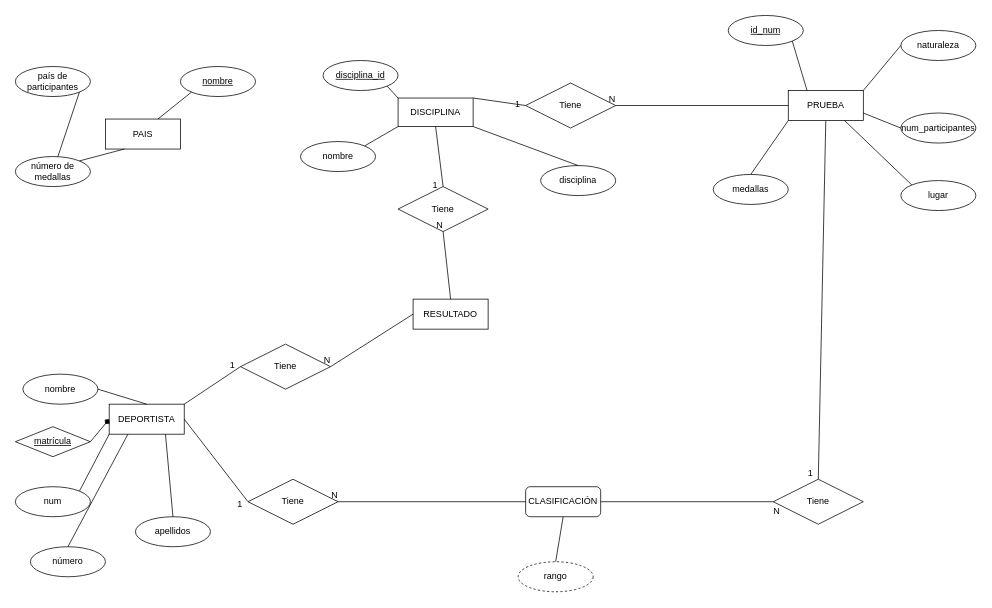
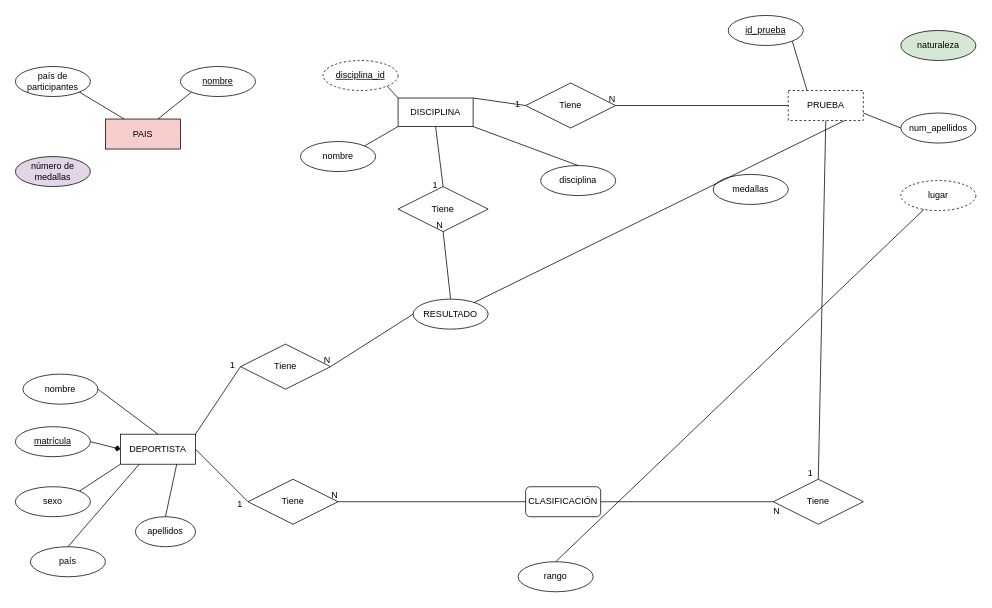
node "id_num": label "id_num" -> "id_prueba"
node "naturaleza": fillcolor #ffffff -> #d5e8d4
edge "naturaleza" -- "PRUEBA": removed
node "disciplina_id": style solid -> dashed
node "PRUEBA": style solid -> dashed
edge "país de participantes" -- "número de medallas": now "país de participantes" -- "PAIS"
node "num_participantes": label "num_participantes" -> "num_apellidos"
node "PAIS": fillcolor #ffffff -> #f8cecc
edge "PRUEBA" -- "medallas": removed
edge "PRUEBA" -- "lugar": now "PRUEBA" -- "RESULTADO"
edge "PAIS" -- "número de medallas": removed
node "número de medallas": fillcolor #ffffff -> #e1d5e7
node "lugar": style solid -> dashed
node "RESULTADO": shape rectangle -> ellipse
node "DEPORTISTA": moved (147, 419) -> (158, 449)
node "matrícula": shape diamond -> ellipse
node "num": label "num" -> "sexo"
node "apellidos": size 75x30 -> 60x30
edge "CLASIFICACIÓN" -- "rango": now "lugar" -- "rango"
node "número": label "número" -> "país"
node "rango": style dashed -> solid
